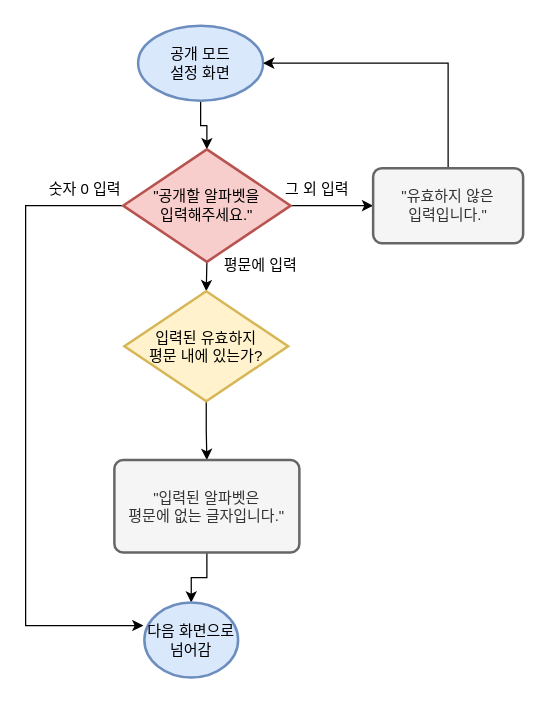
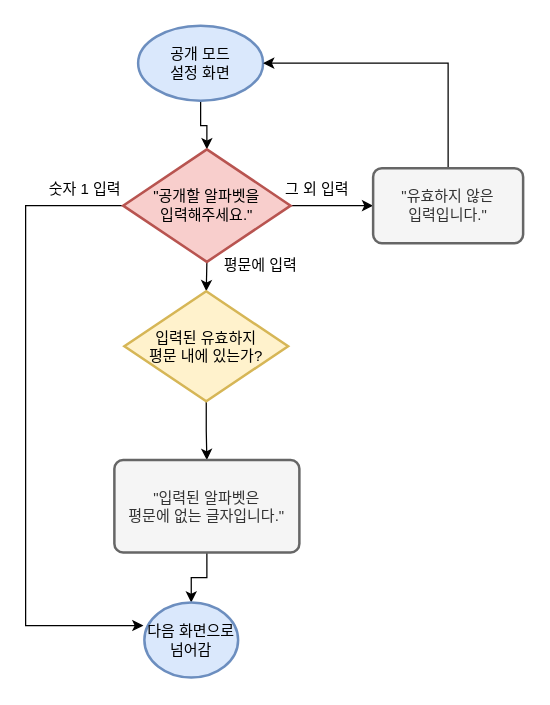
node "숫자 0 입력": label "숫자 0 입력" -> "숫자 1 입력"
